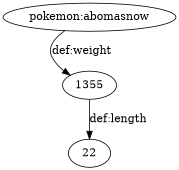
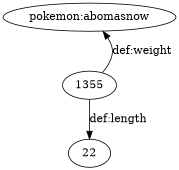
edge "pokemon:abomasnow" -> "1355": reversed
